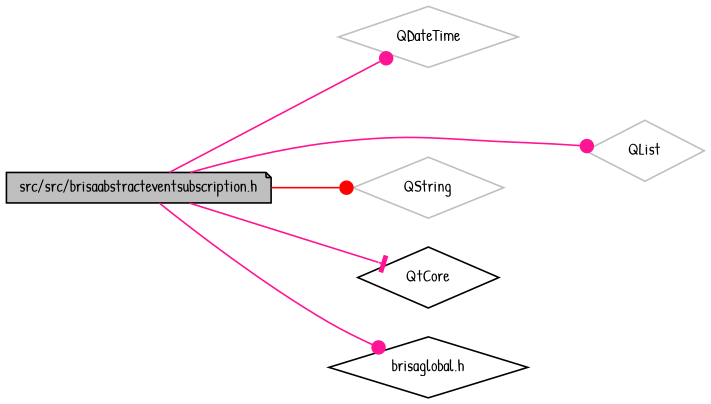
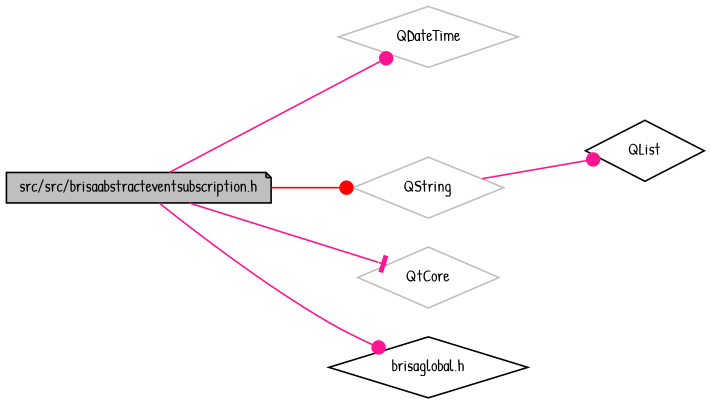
edge "src/src/brisaabstracteventsubscription.h" -> "QList": now "QString" -> "QList"
node "QList": color grey75 -> black
node "QtCore": color black -> grey75
